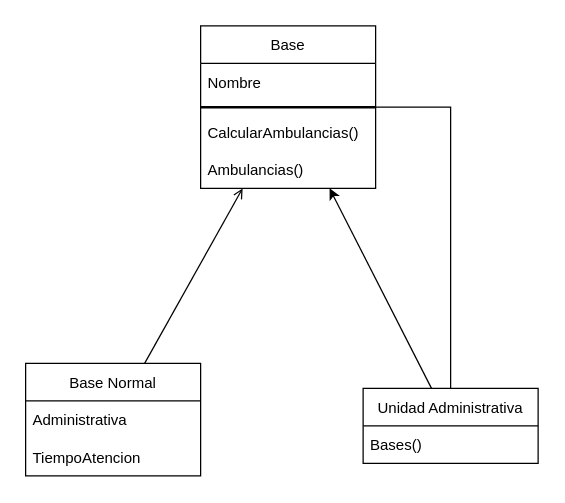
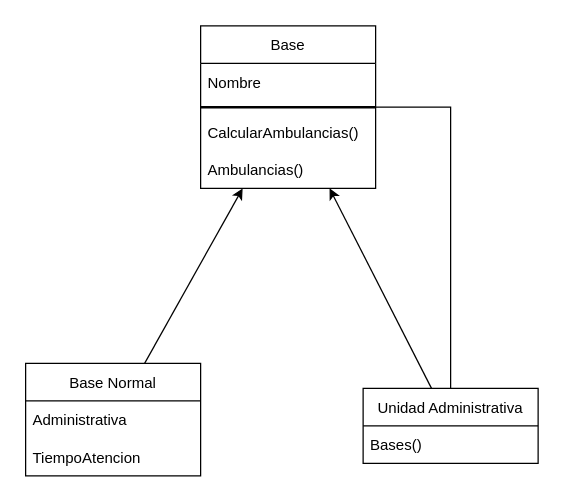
edge "Base Normal" -> "Base": arrowhead open -> classic
